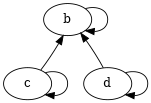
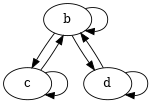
edge "b" -> "c": added
edge "b" -> "d": added
